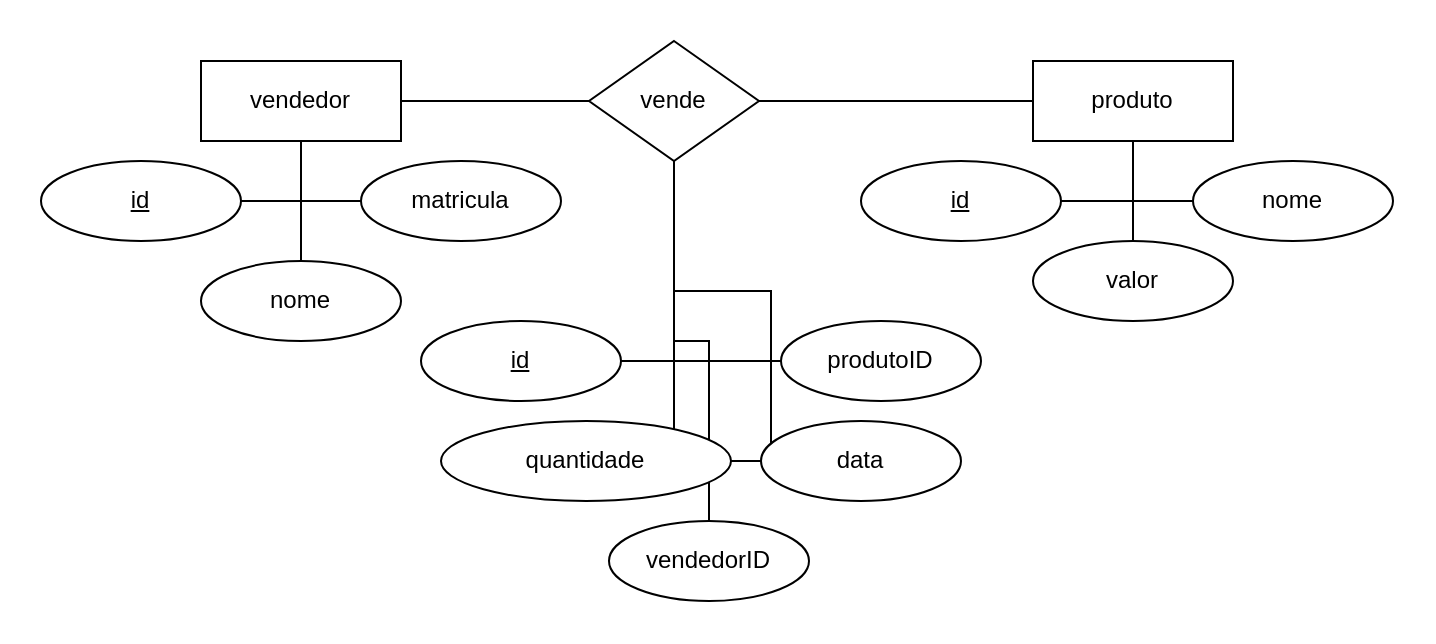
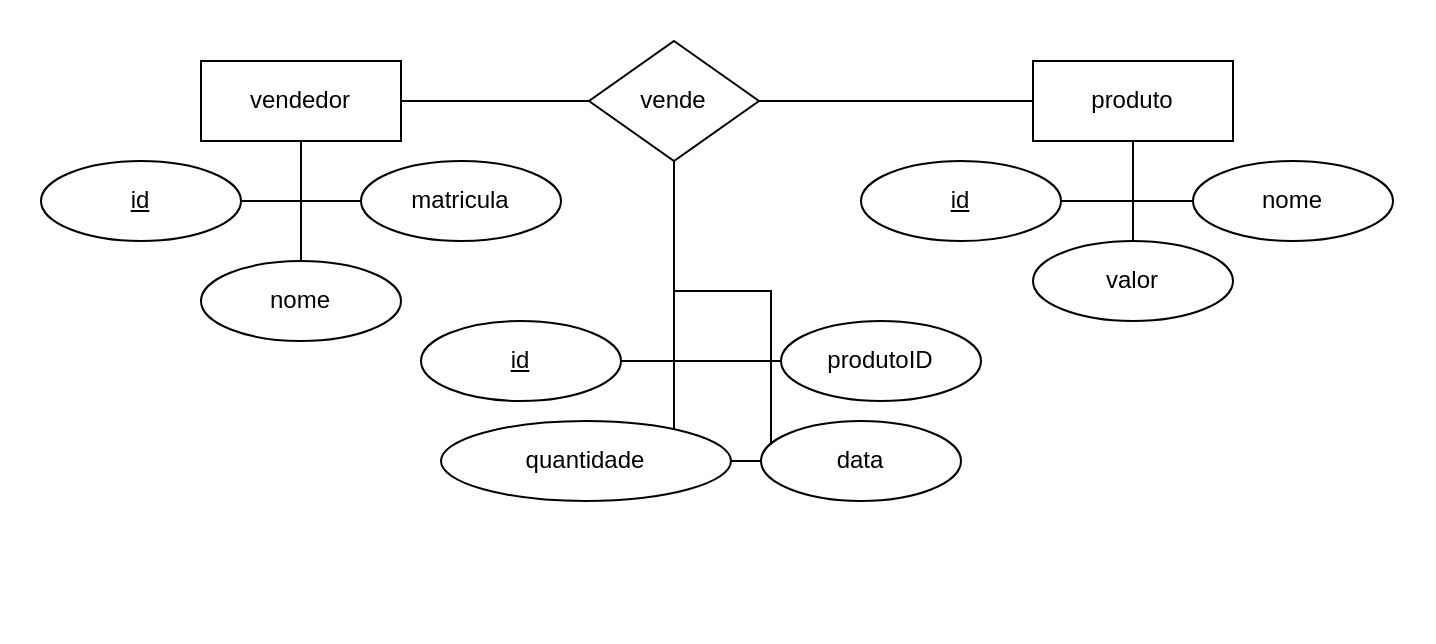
edge "vende" -- "vendedorID": removed
node "vendedorID": removed
